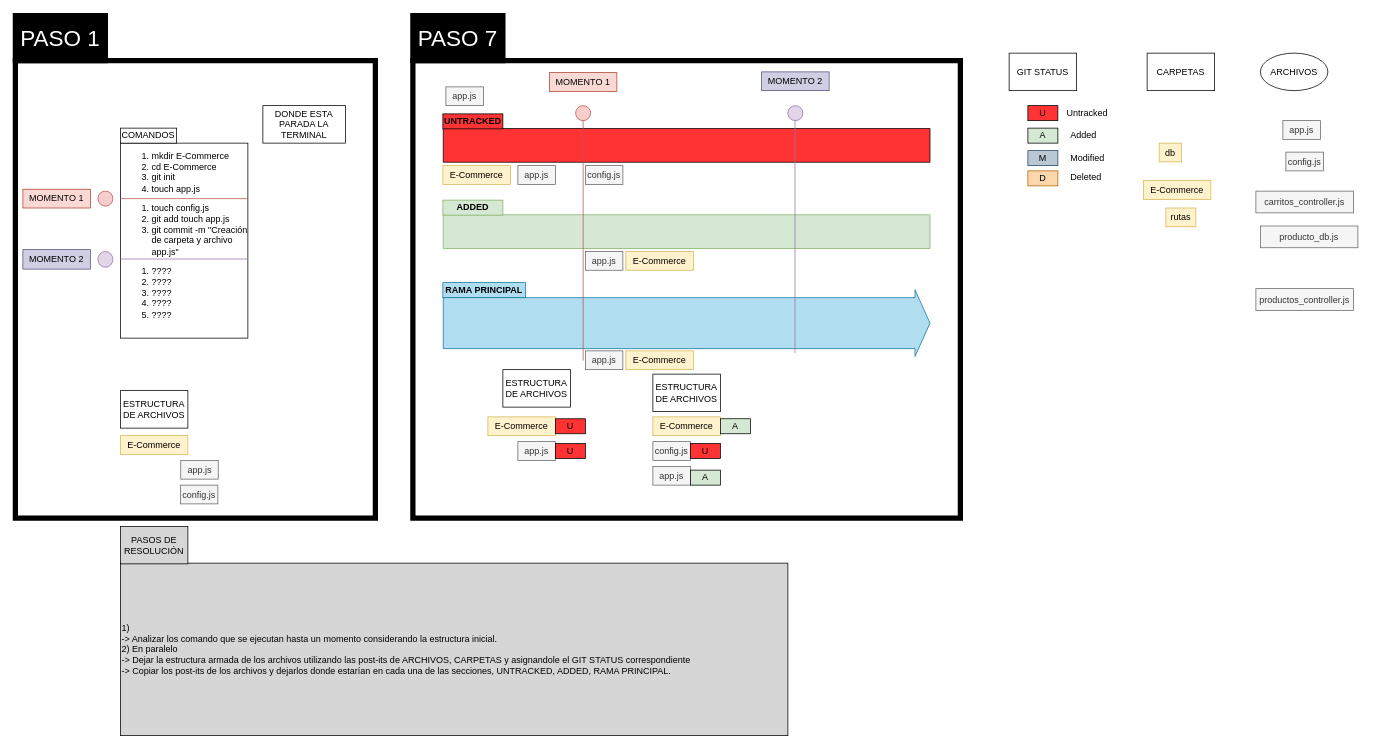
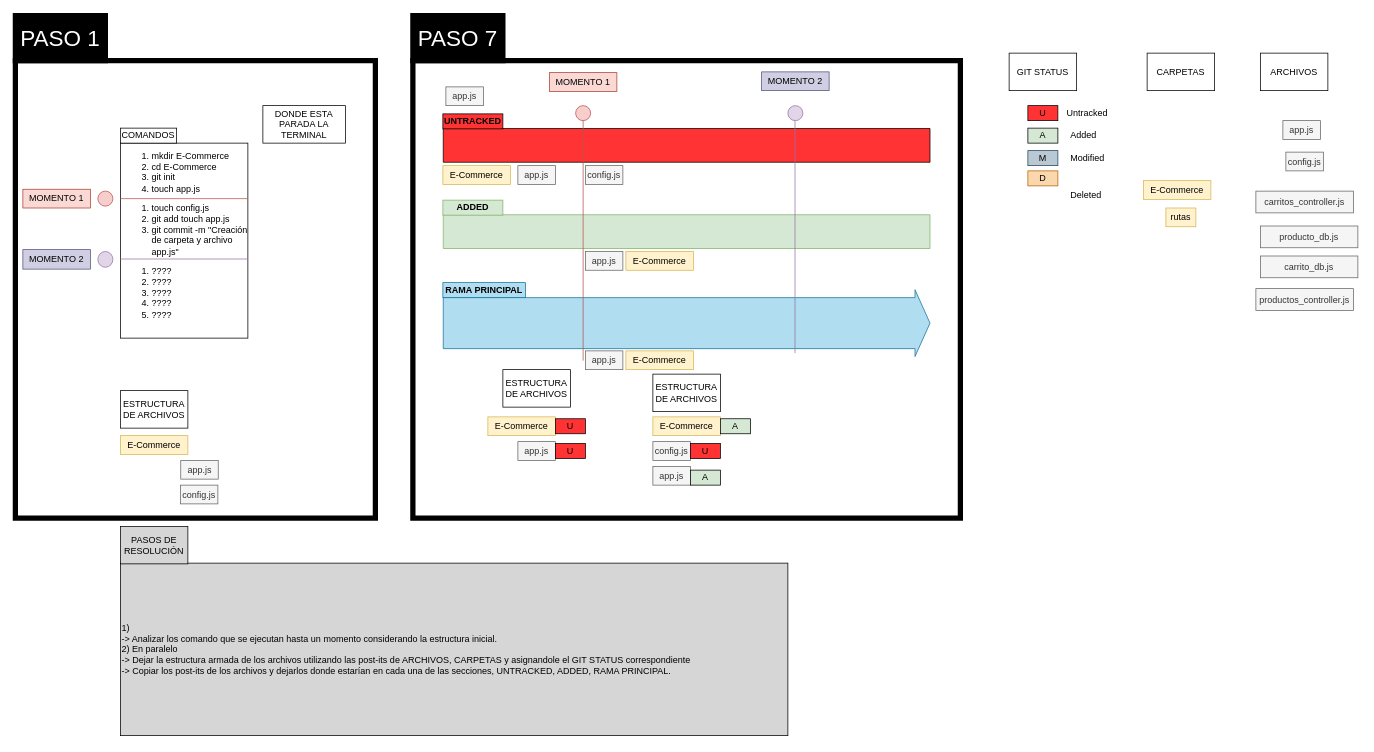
node "ARCHIVOS": shape ellipse -> rectangle
node "db": removed
node "Deleted": moved (1092, 177) -> (1092, 195)
node "carrito_db.js": added
